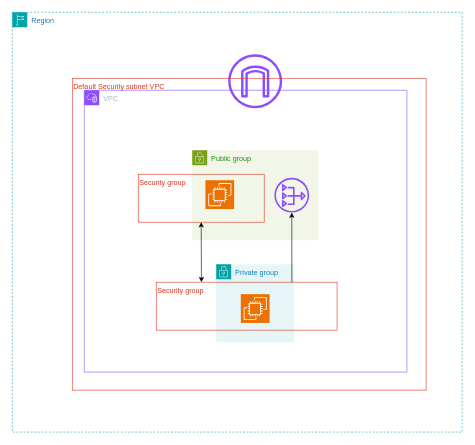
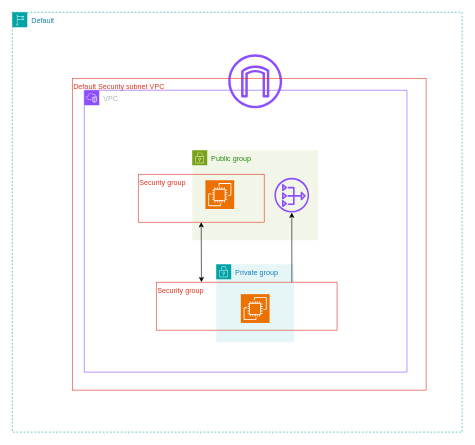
node "Region": label "Region" -> "Default"
